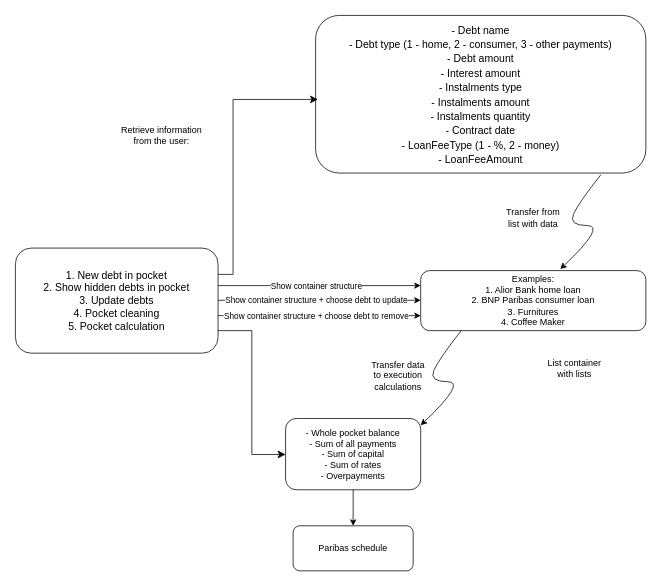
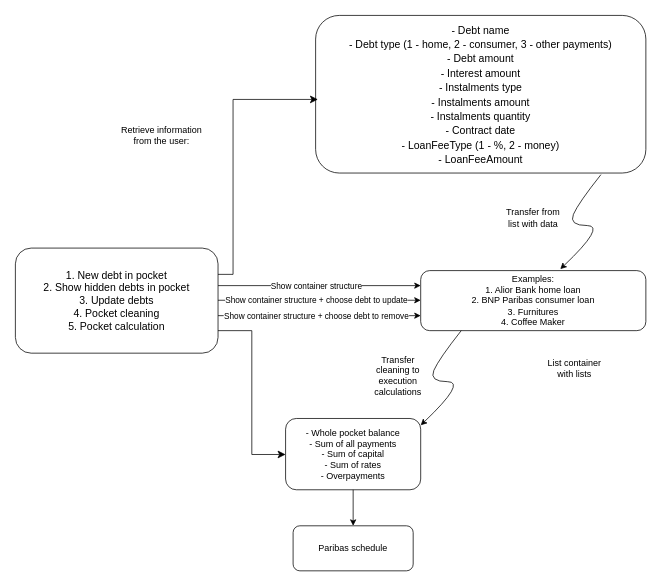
node "Transfer data to execution calculations": label "Transfer data to execution calculations" -> "Transfer cleaning to execution calculations"
